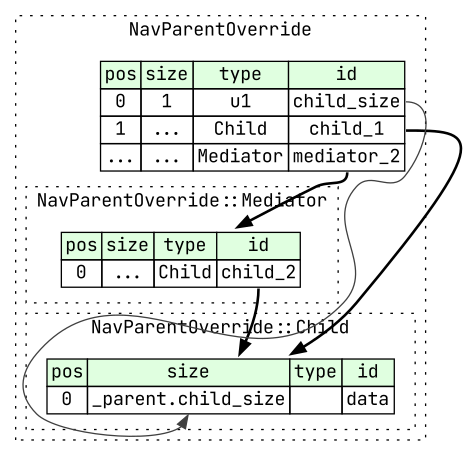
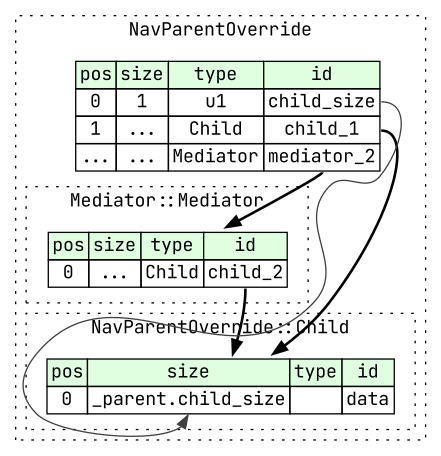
cluster "NavParentOverride::Mediator": label "NavParentOverride::Mediator" -> "Mediator::Mediator"
